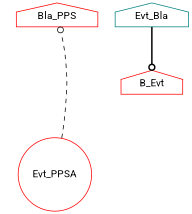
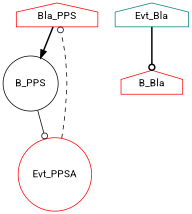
node "B_PPS": added
node "B_Evt": label "B_Evt" -> "B_Bla"
